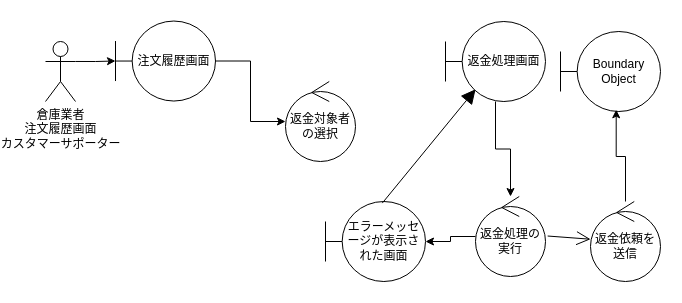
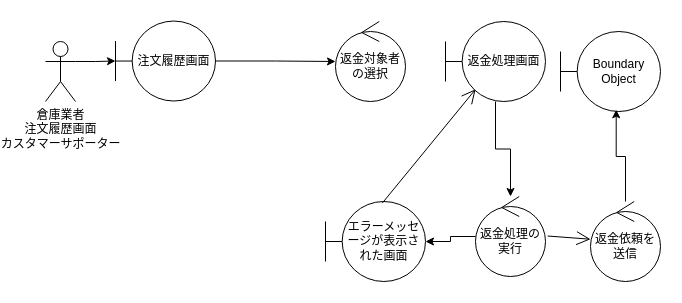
edge "エラーメッセージが表示された画面" -> "返金処理画面": arrowhead block -> open
node "返金対象者の選択": moved (321, 122) -> (371, 62)
